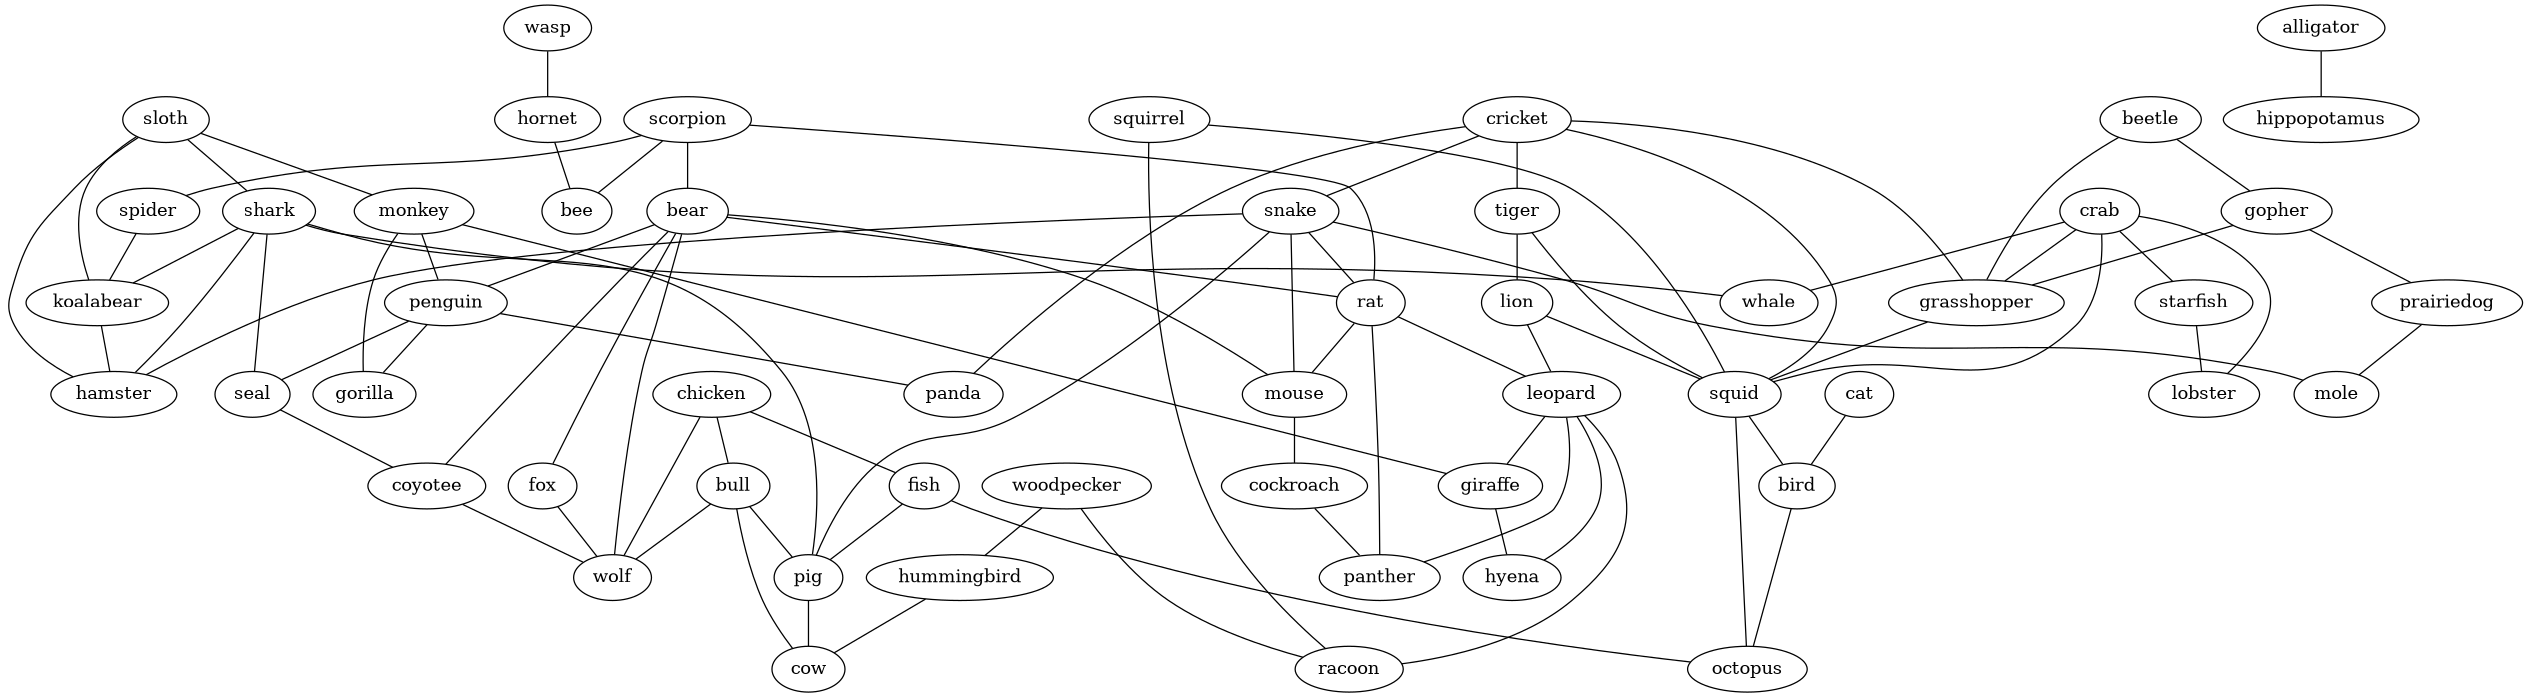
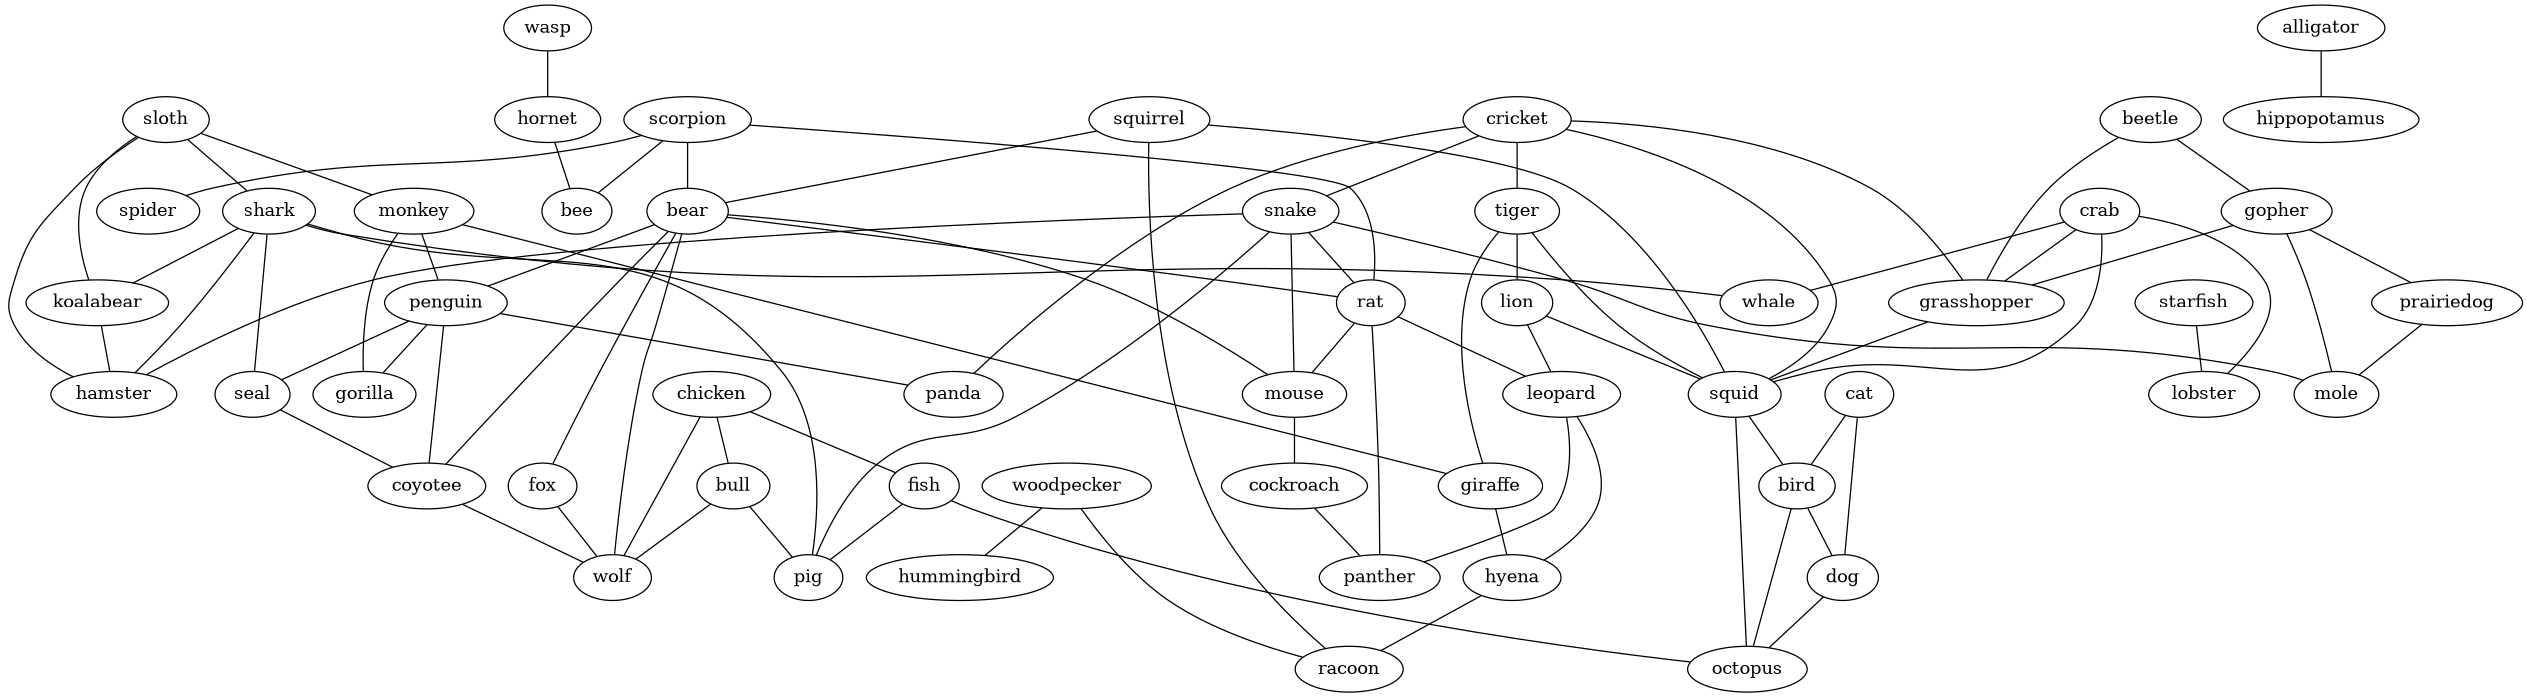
edge "squirrel" -- "bear": added
edge "spider" -- "koalabear": removed
edge "crab" -- "starfish": removed
edge "gopher" -- "mole": added
edge "penguin" -- "coyotee": added
edge "leopard" -- "giraffe": now "tiger" -- "giraffe"
node "dog": added
edge "leopard" -- "racoon": now "hyena" -- "racoon"
node "cow": removed
